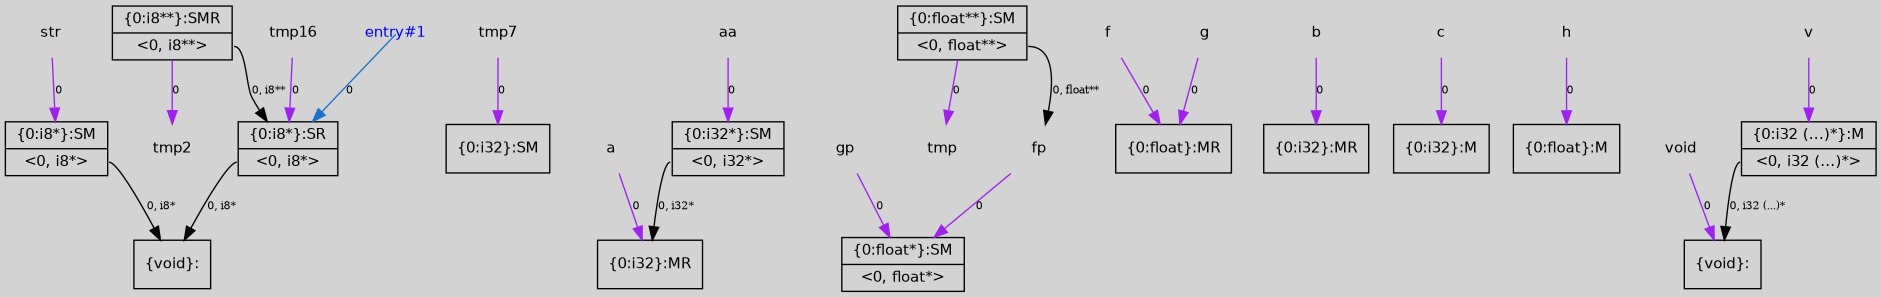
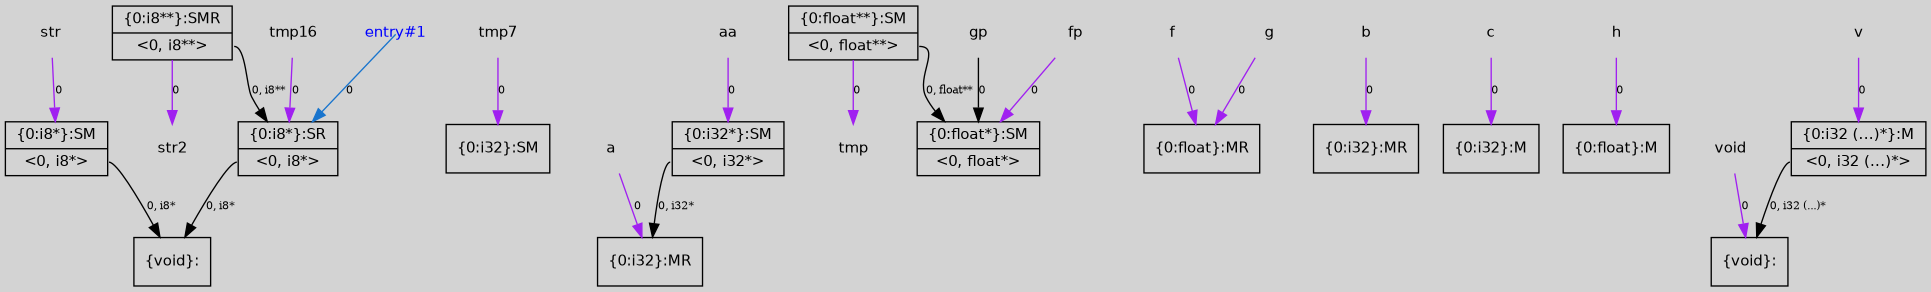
edge "{0:float**}:SM" -> "fp": now "{0:float**}:SM" -> "{0:float*}:SM"
node "tmp2": label "tmp2" -> "str2"
edge "gp" -> "{0:float*}:SM": color purple -> black
